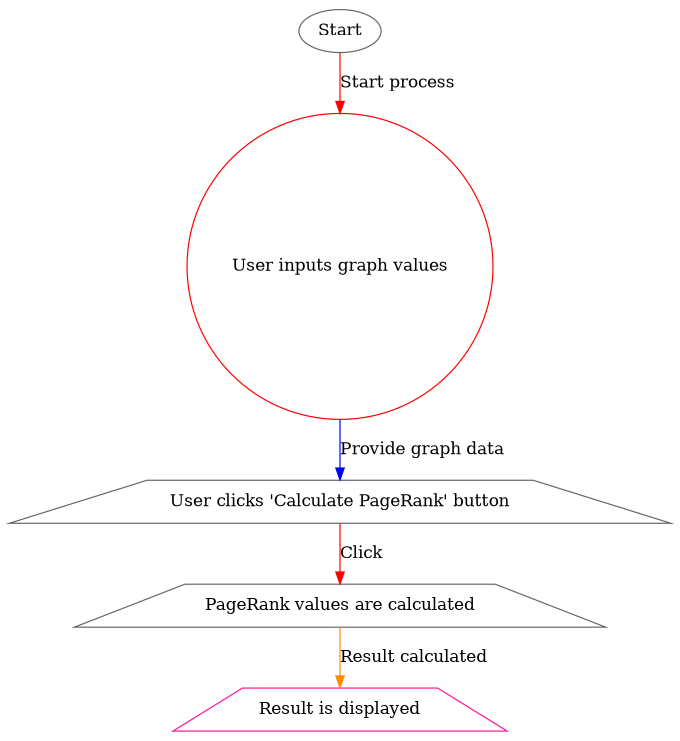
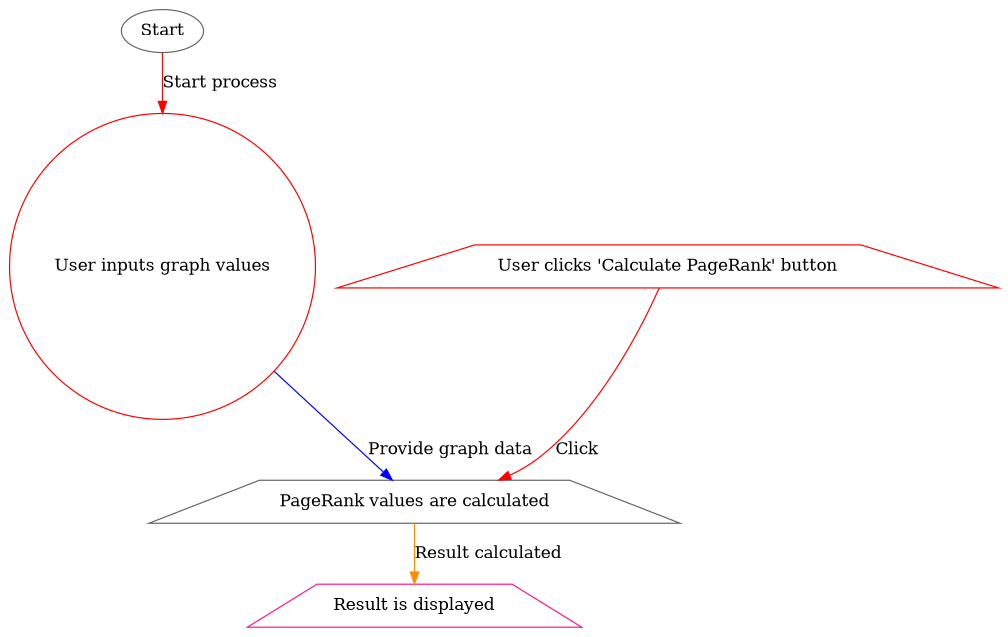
edge "User inputs graph values" -> "User clicks 'Calculate PageRank' button": now "User inputs graph values" -> "PageRank values are calculated"
node "User clicks 'Calculate PageRank' button": color gray40 -> red
